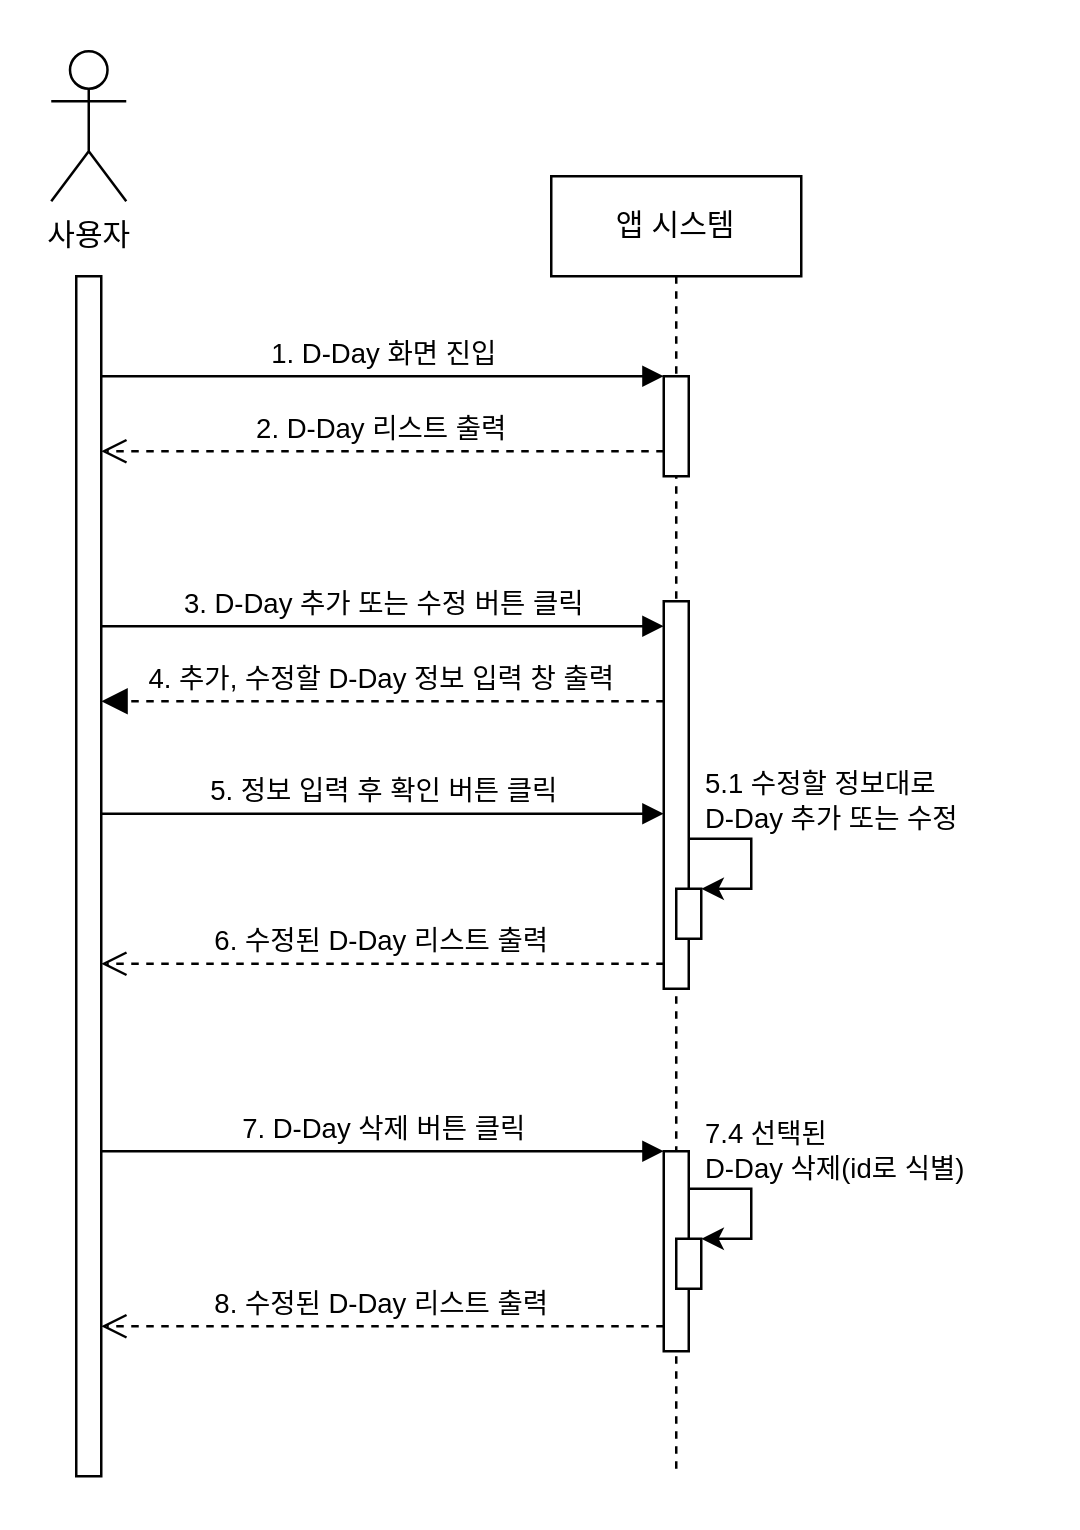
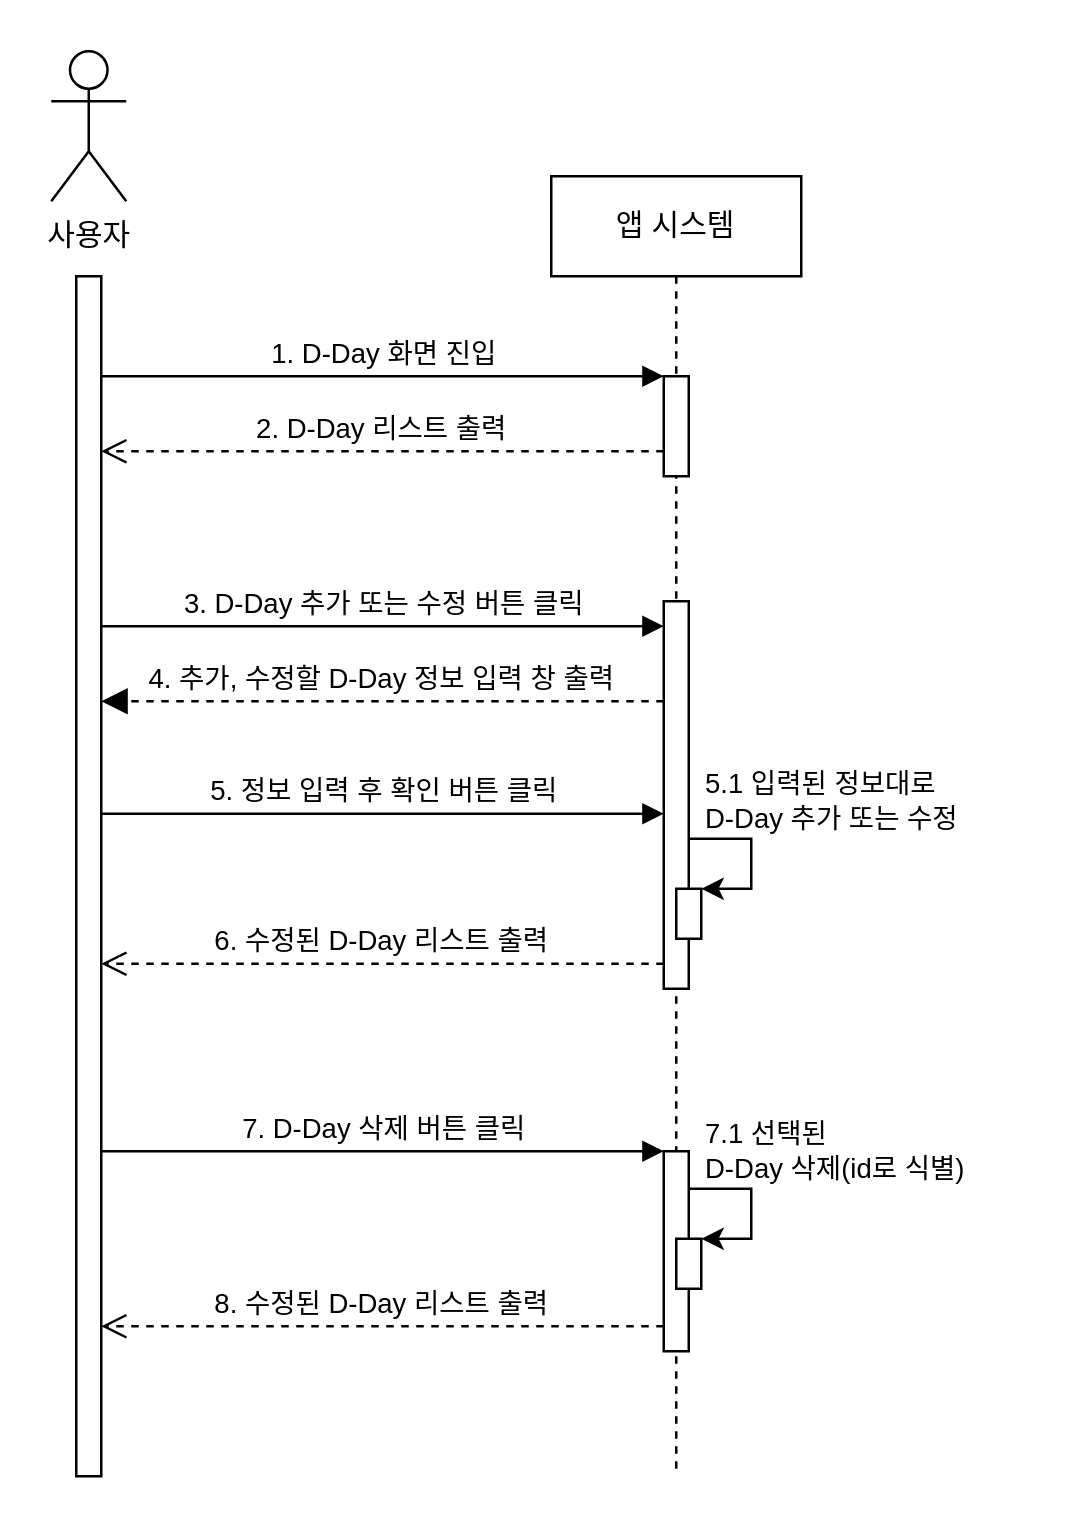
node "5.1 수정할 정보대로 D-Day 추가 또는 수정": label "5.1 수정할 정보대로 D-Day 추가 또는 수정" -> "5.1 입력된 정보대로 D-Day 추가 또는 수정"
node "7.4 선택된 D-Day 삭제(id로 식별)": label "7.4 선택된 D-Day 삭제(id로 식별)" -> "7.1 선택된 D-Day 삭제(id로 식별)"
